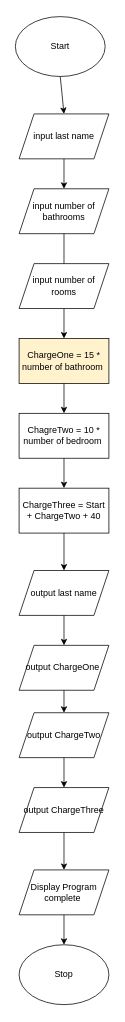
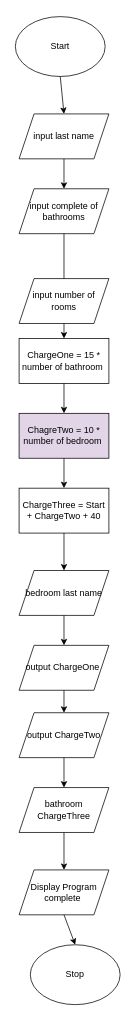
node "input number of bathrooms": label "input number of bathrooms" -> "input complete of bathrooms"
node "input number of rooms": moved (64, 285) -> (64, 300)
node "ChargeOne = 15 * number of bathroom": fillcolor #fff2cc -> #ffffff
node "ChagreTwo = 10 * number of bedroom": fillcolor #ffffff -> #e1d5e7
node "output last name": label "output last name" -> "bedroom last name"
node "output ChargeThree": label "output ChargeThree" -> "bathroom ChargeThree"
node "Stop": moved (64, 975) -> (75, 975)
